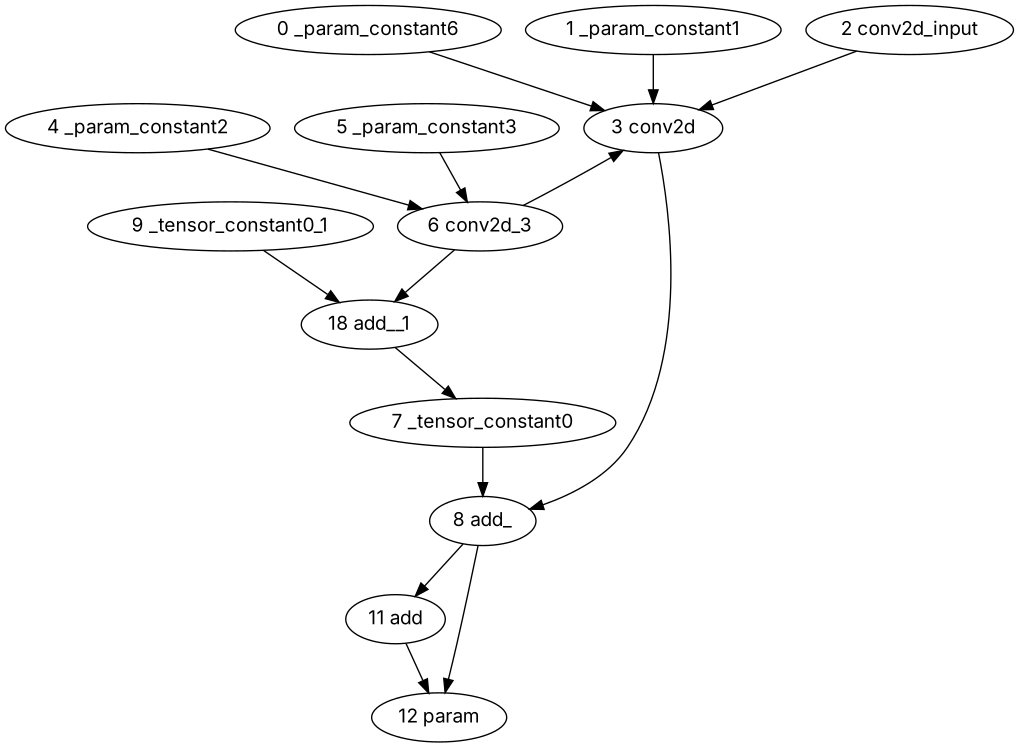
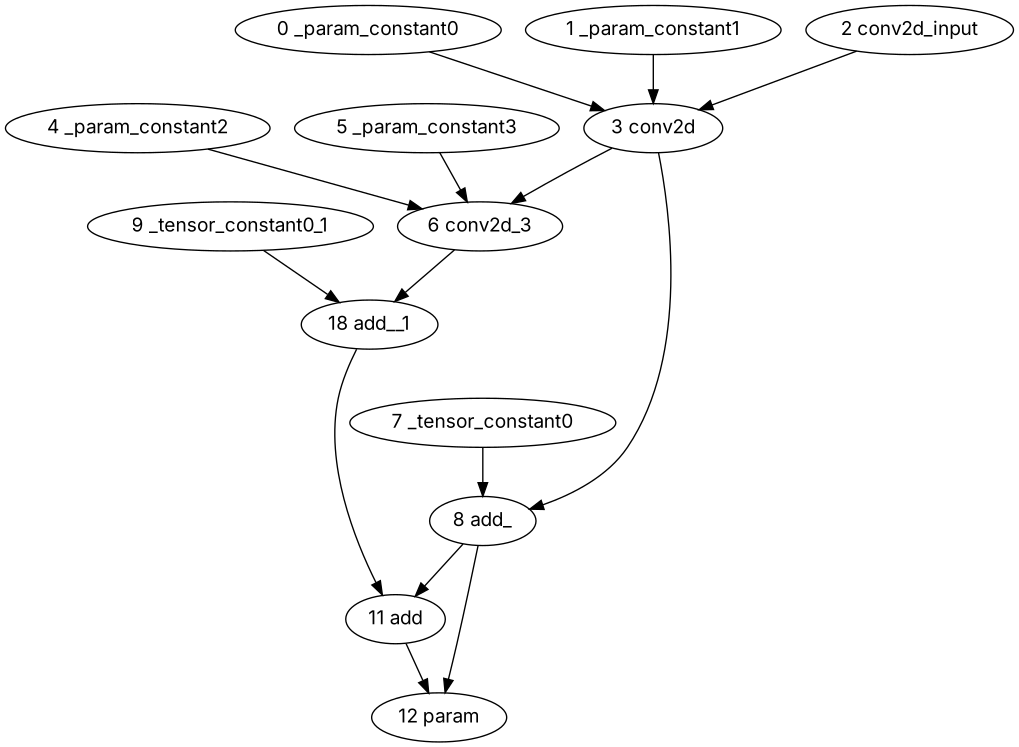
node "0 _param_constant6": label "0 _param_constant6" -> "0 _param_constant0"
edge "6 conv2d_3" -> "3 conv2d": reversed
edge "18 add__1" -> "7 _tensor_constant0": now "18 add__1" -> "11 add"
